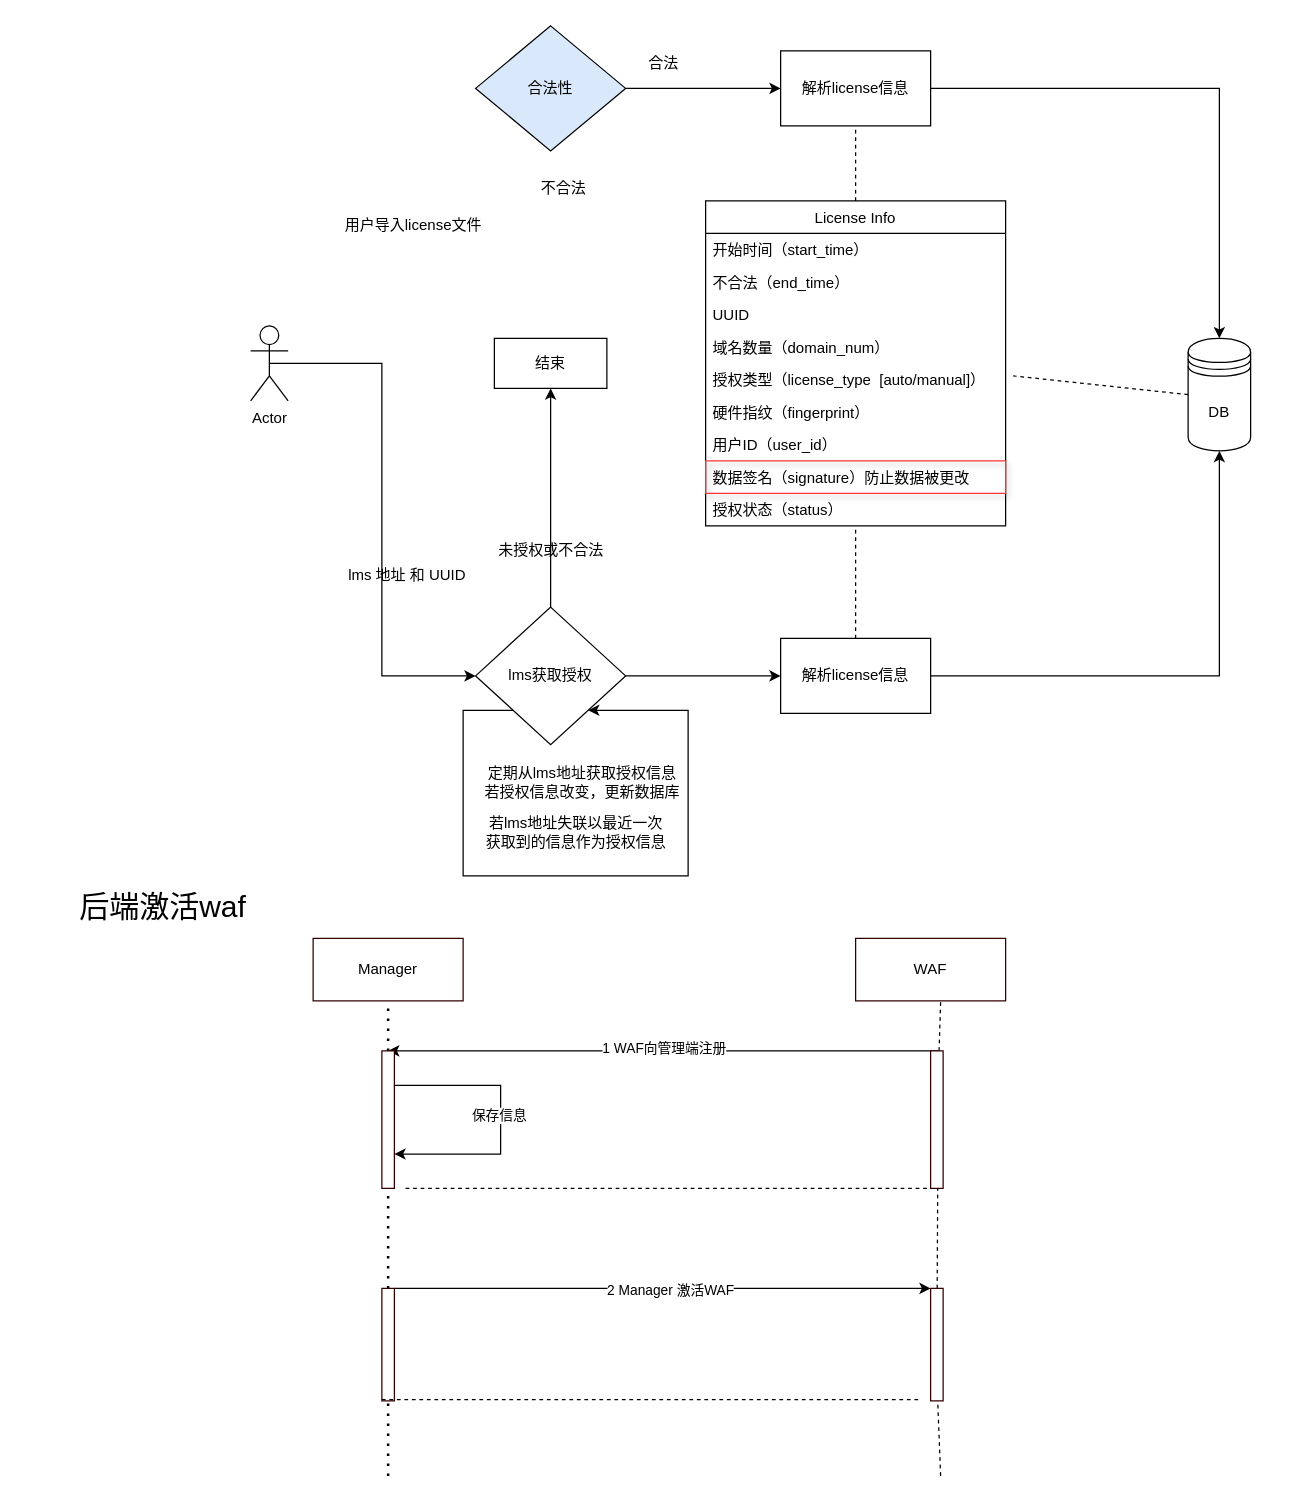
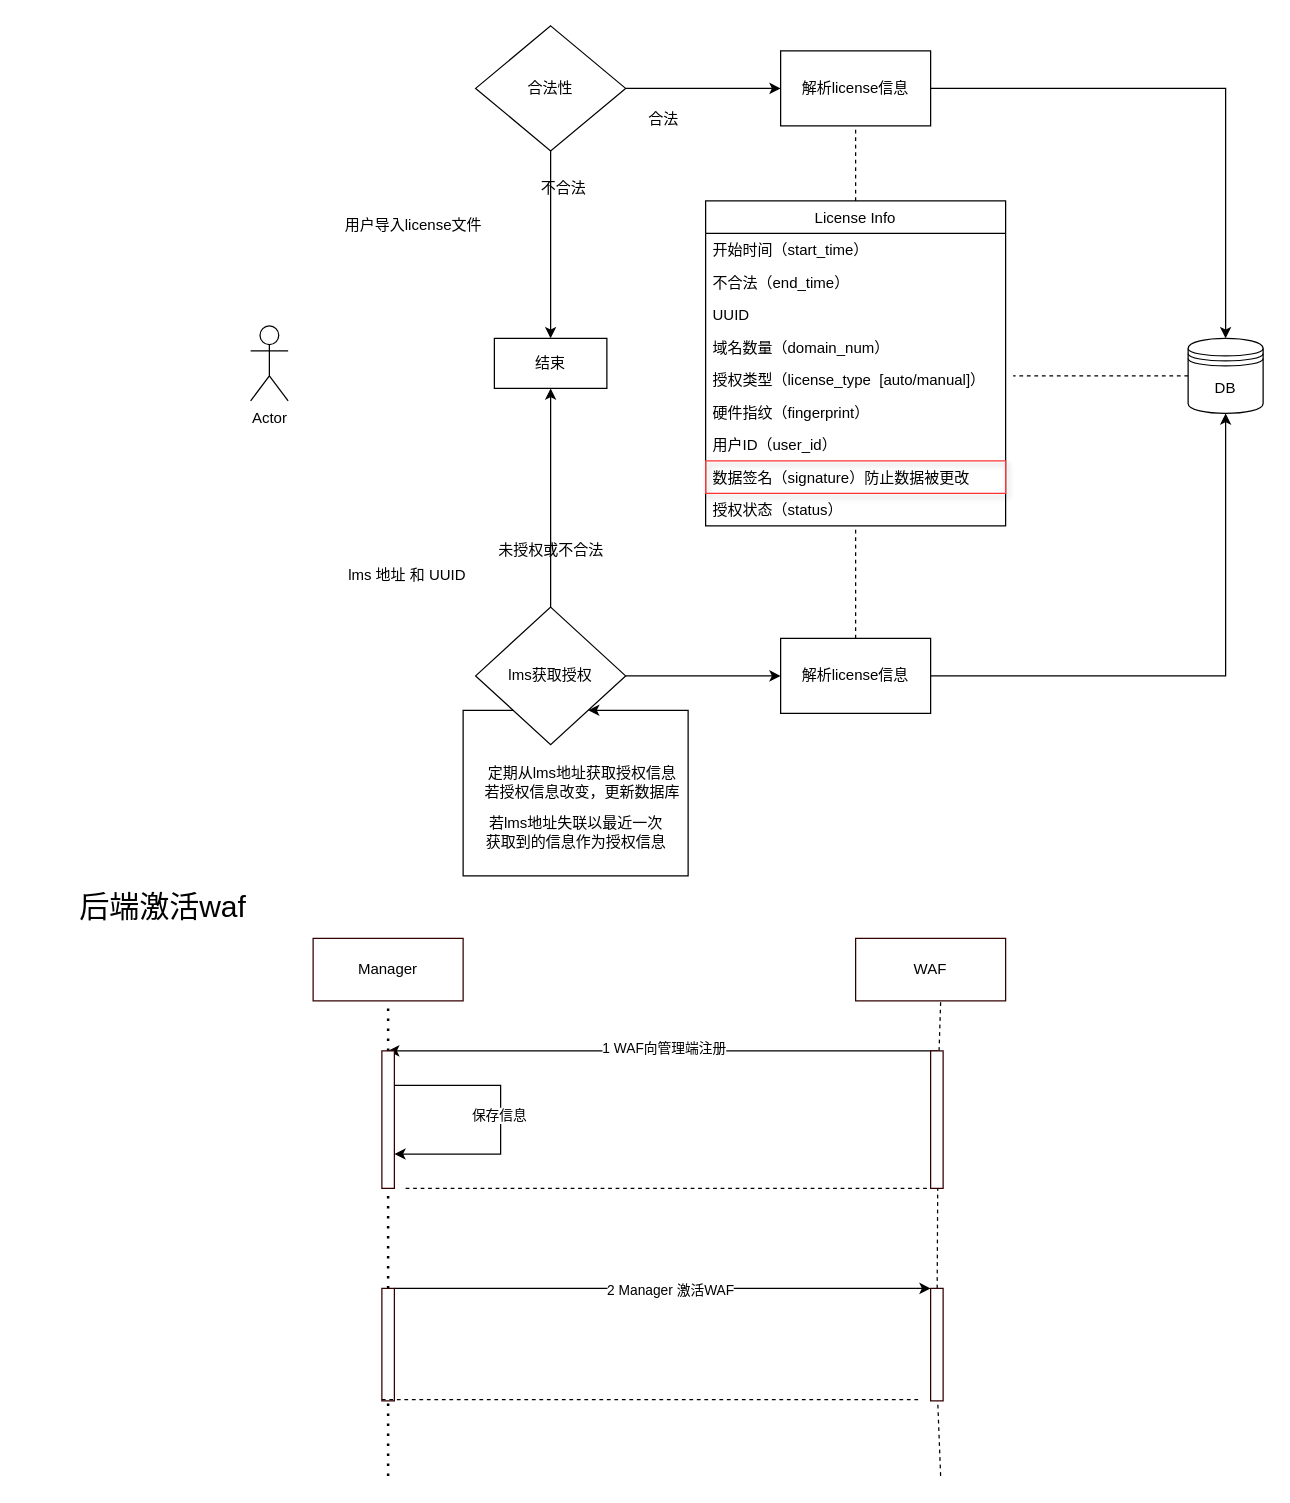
node "合法": moved (663, 63) -> (663, 119)
node "合法性": fillcolor #dae8fc -> #ffffff
edge "合法性" -> "结束": added
node "DB": size 63x113 -> 75x75
edge "Actor" -> "lms获取授权": removed
